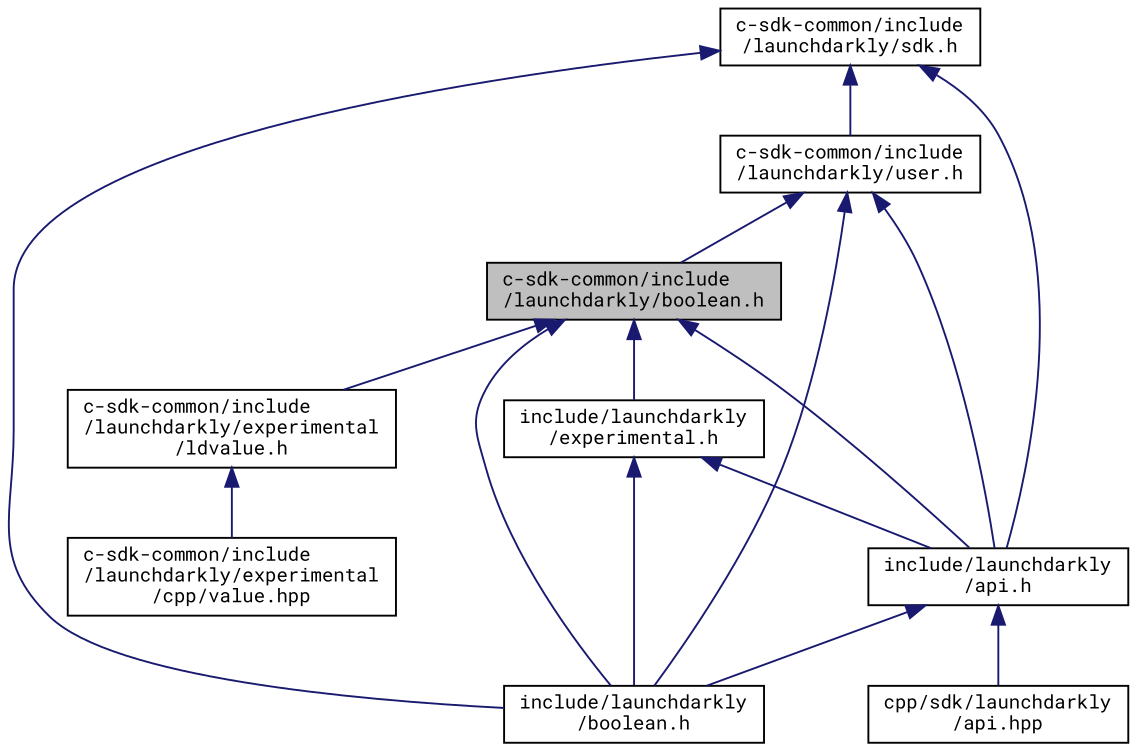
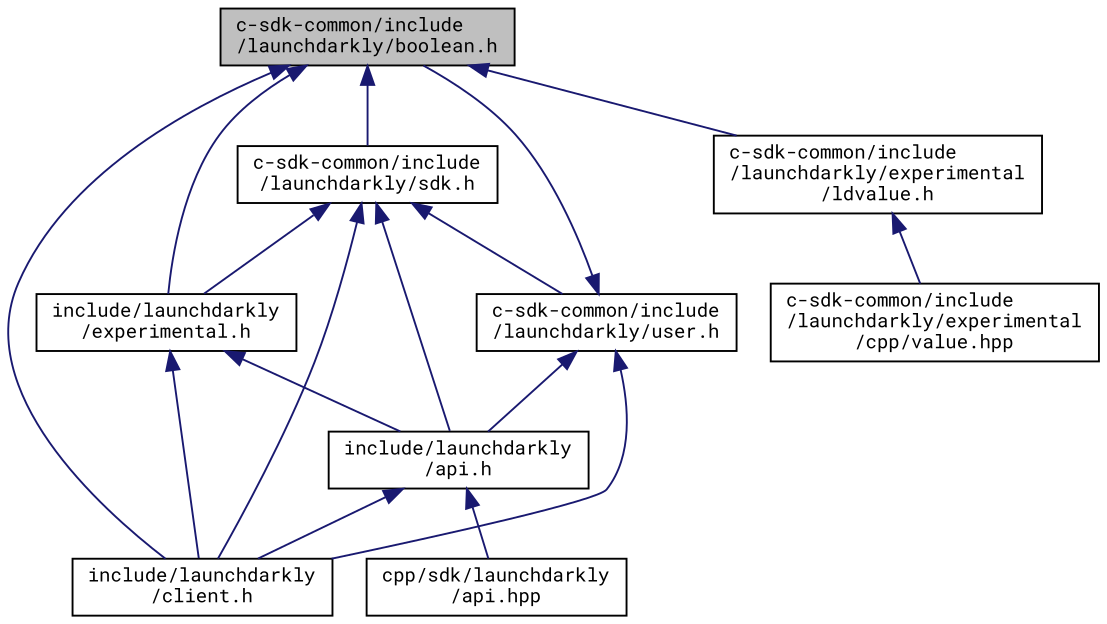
edge "include/launchdarkly /experimental.h" -> "c-sdk-common/include /launchdarkly/sdk.h": added
edge "include/launchdarkly /api.h" -> "c-sdk-common/include /launchdarkly/boolean.h": now "c-sdk-common/include /launchdarkly/sdk.h" -> "c-sdk-common/include /launchdarkly/boolean.h"
node "include/launchdarkly /boolean.h": label "include/launchdarkly /boolean.h" -> "include/launchdarkly /client.h"
